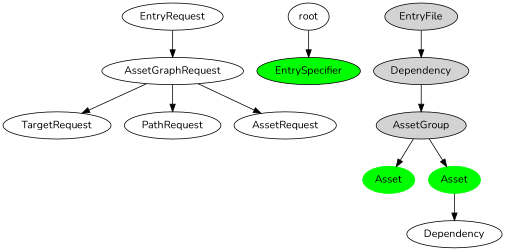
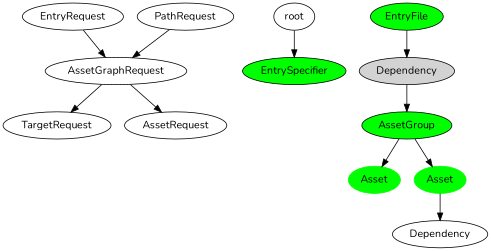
node "EntryFile": fillcolor lightgrey -> green
edge "AssetGraphRequest" -> "PathRequest": reversed
node "AssetGroup": fillcolor lightgrey -> green
